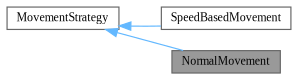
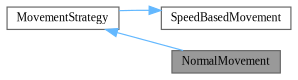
edge "SpeedBasedMovement" -> "MovementStrategy": reversed
